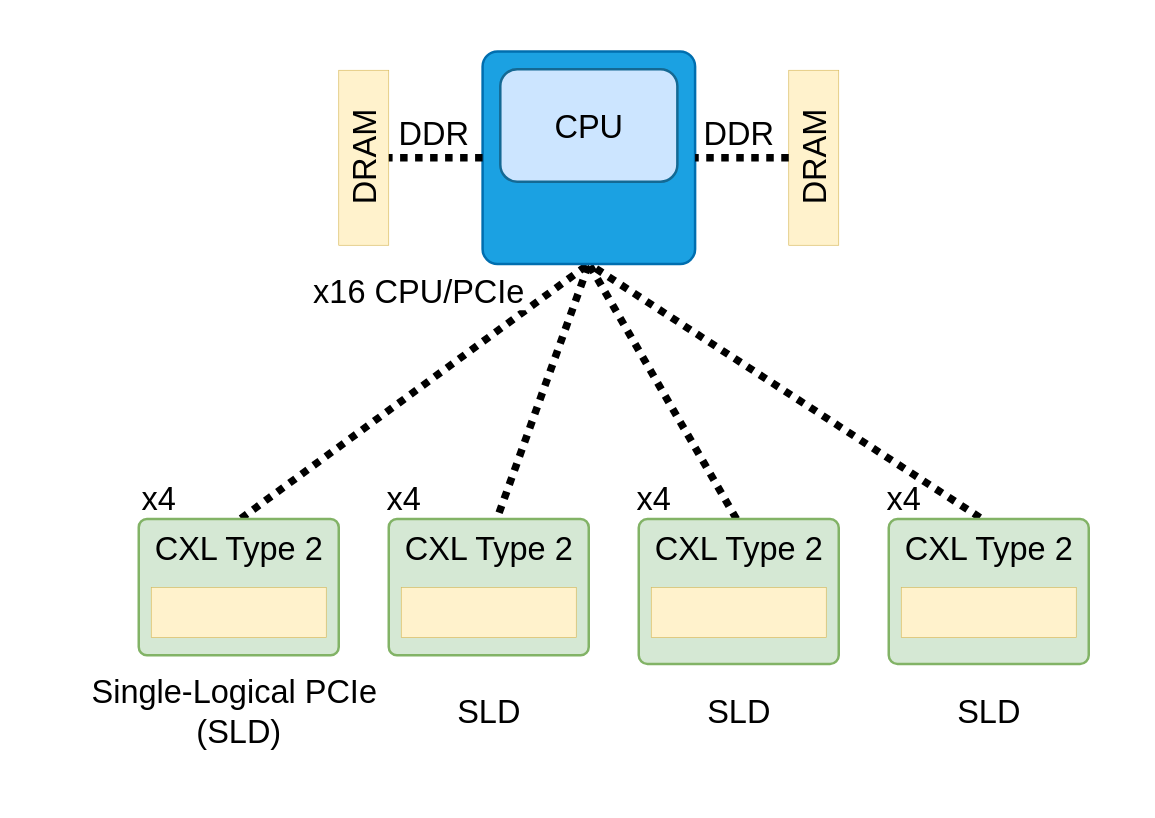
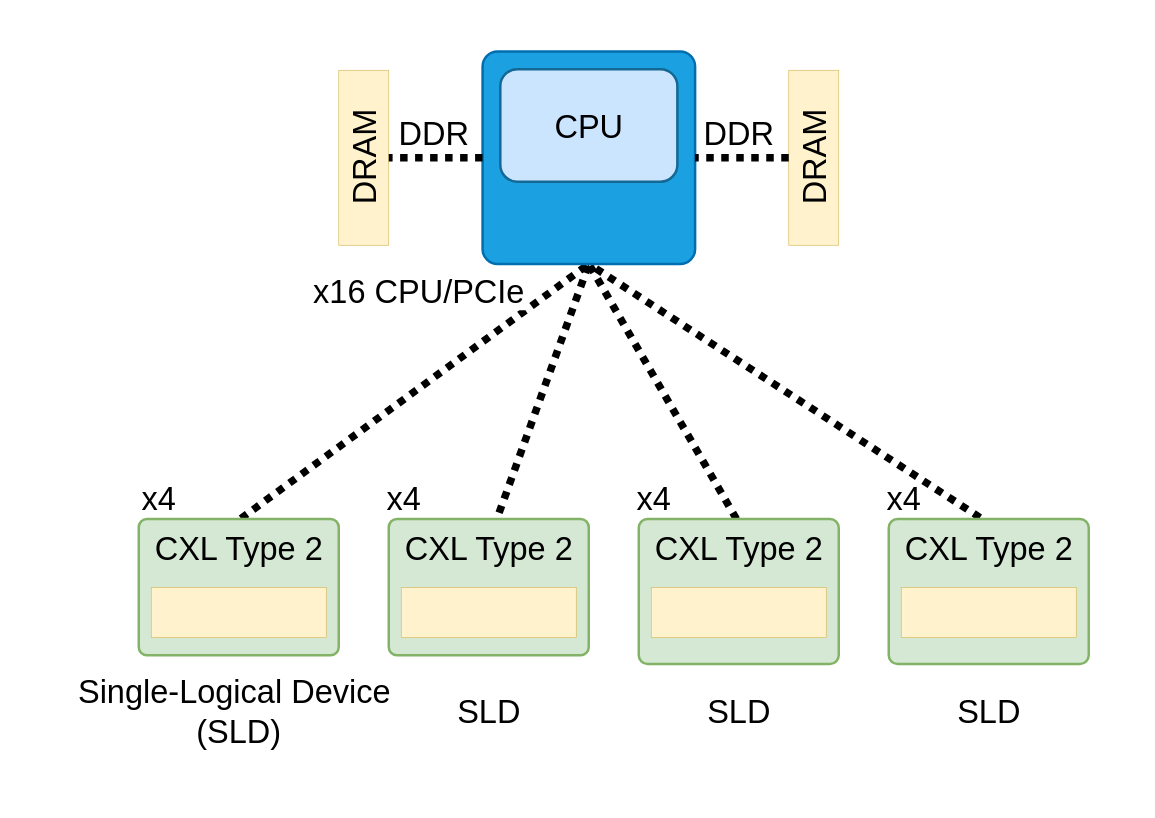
node "Single-Logical PCIe (SLD)": label "Single-Logical PCIe (SLD)" -> "Single-Logical Device (SLD)"
